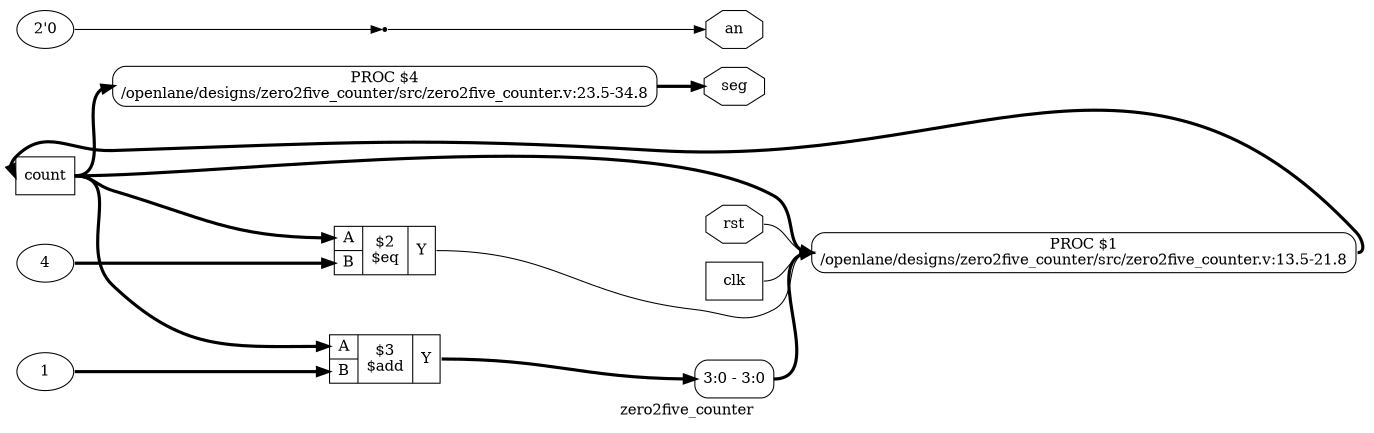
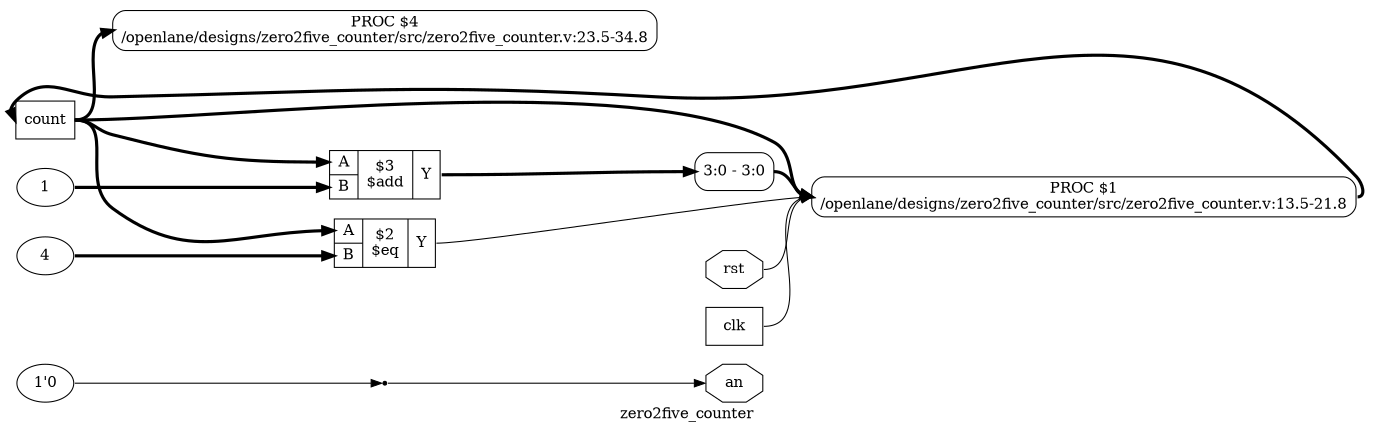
node "2'0": label "2'0" -> "1'0"
node "seg": removed
